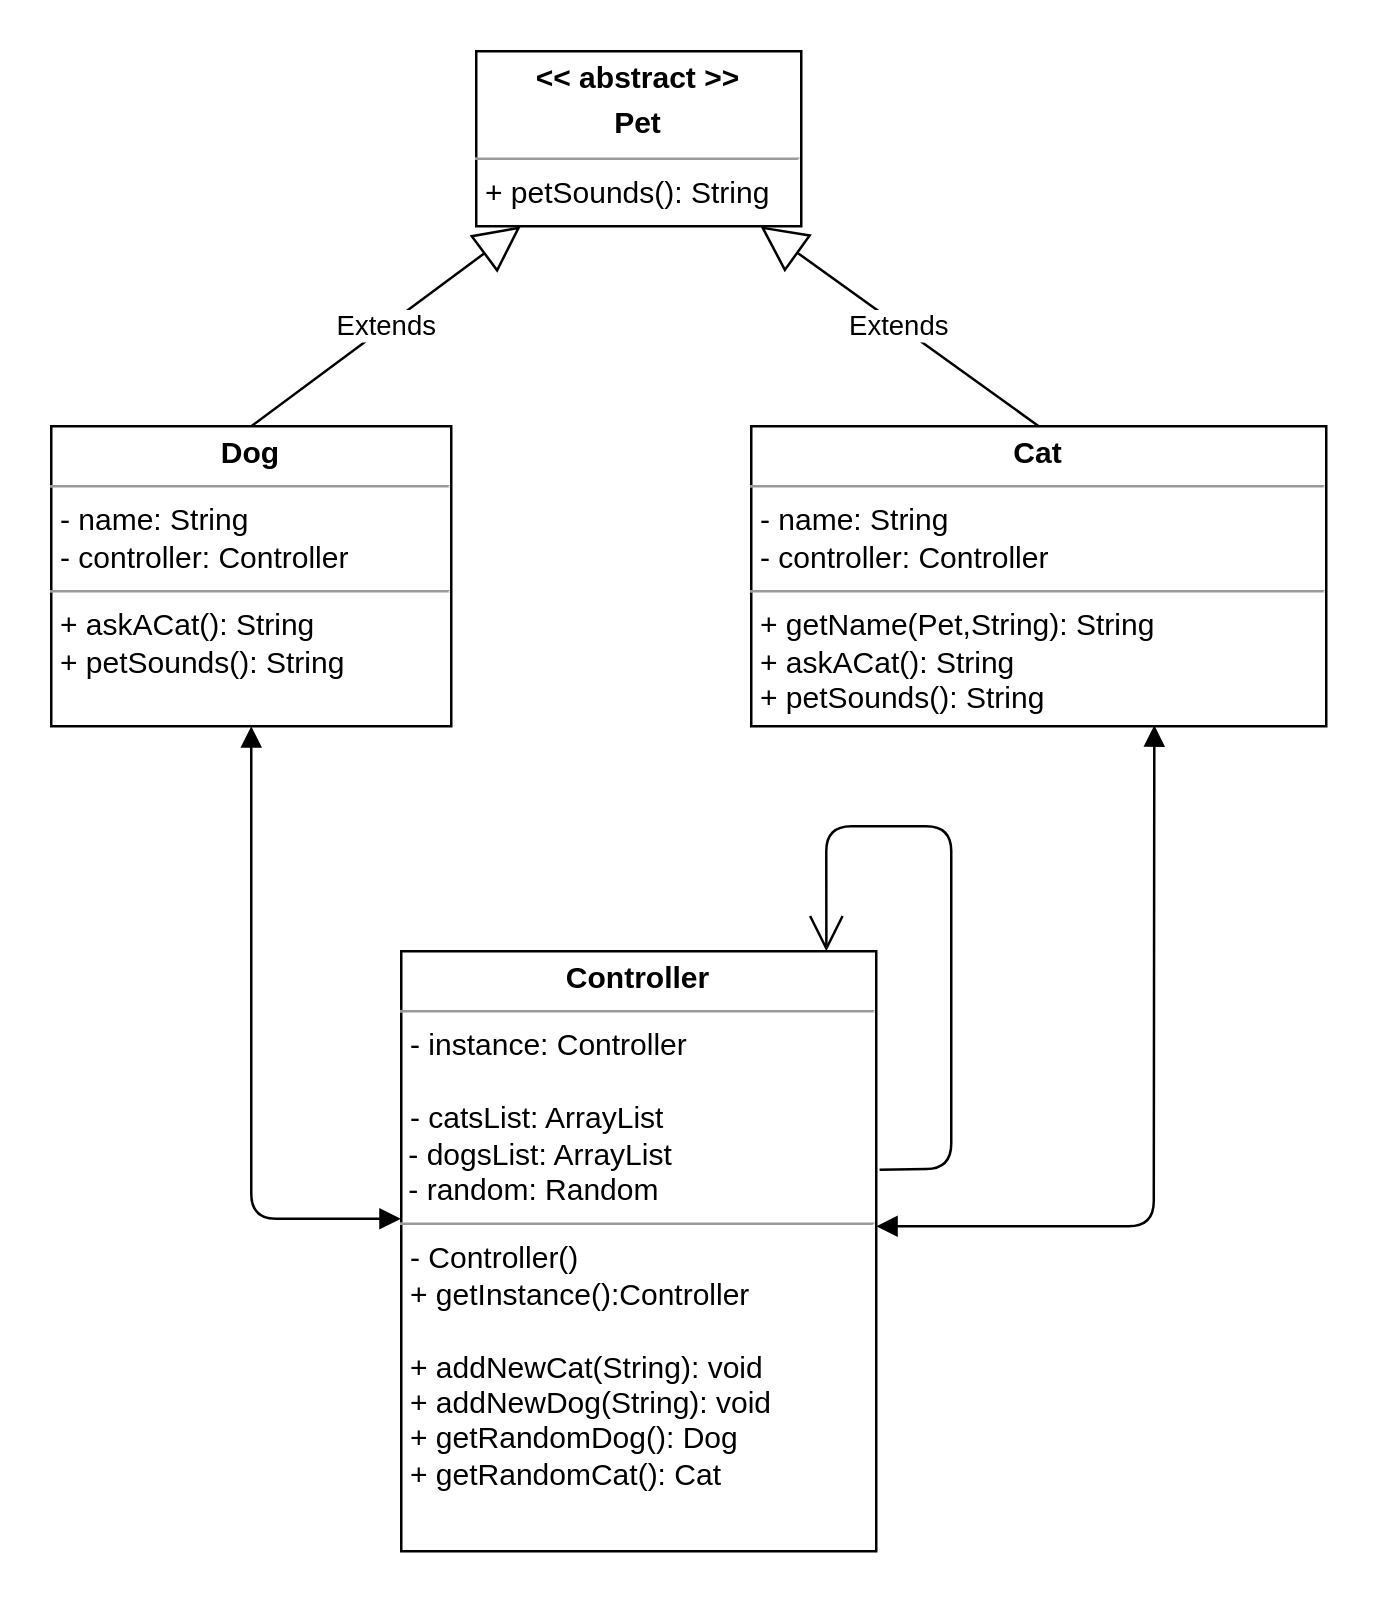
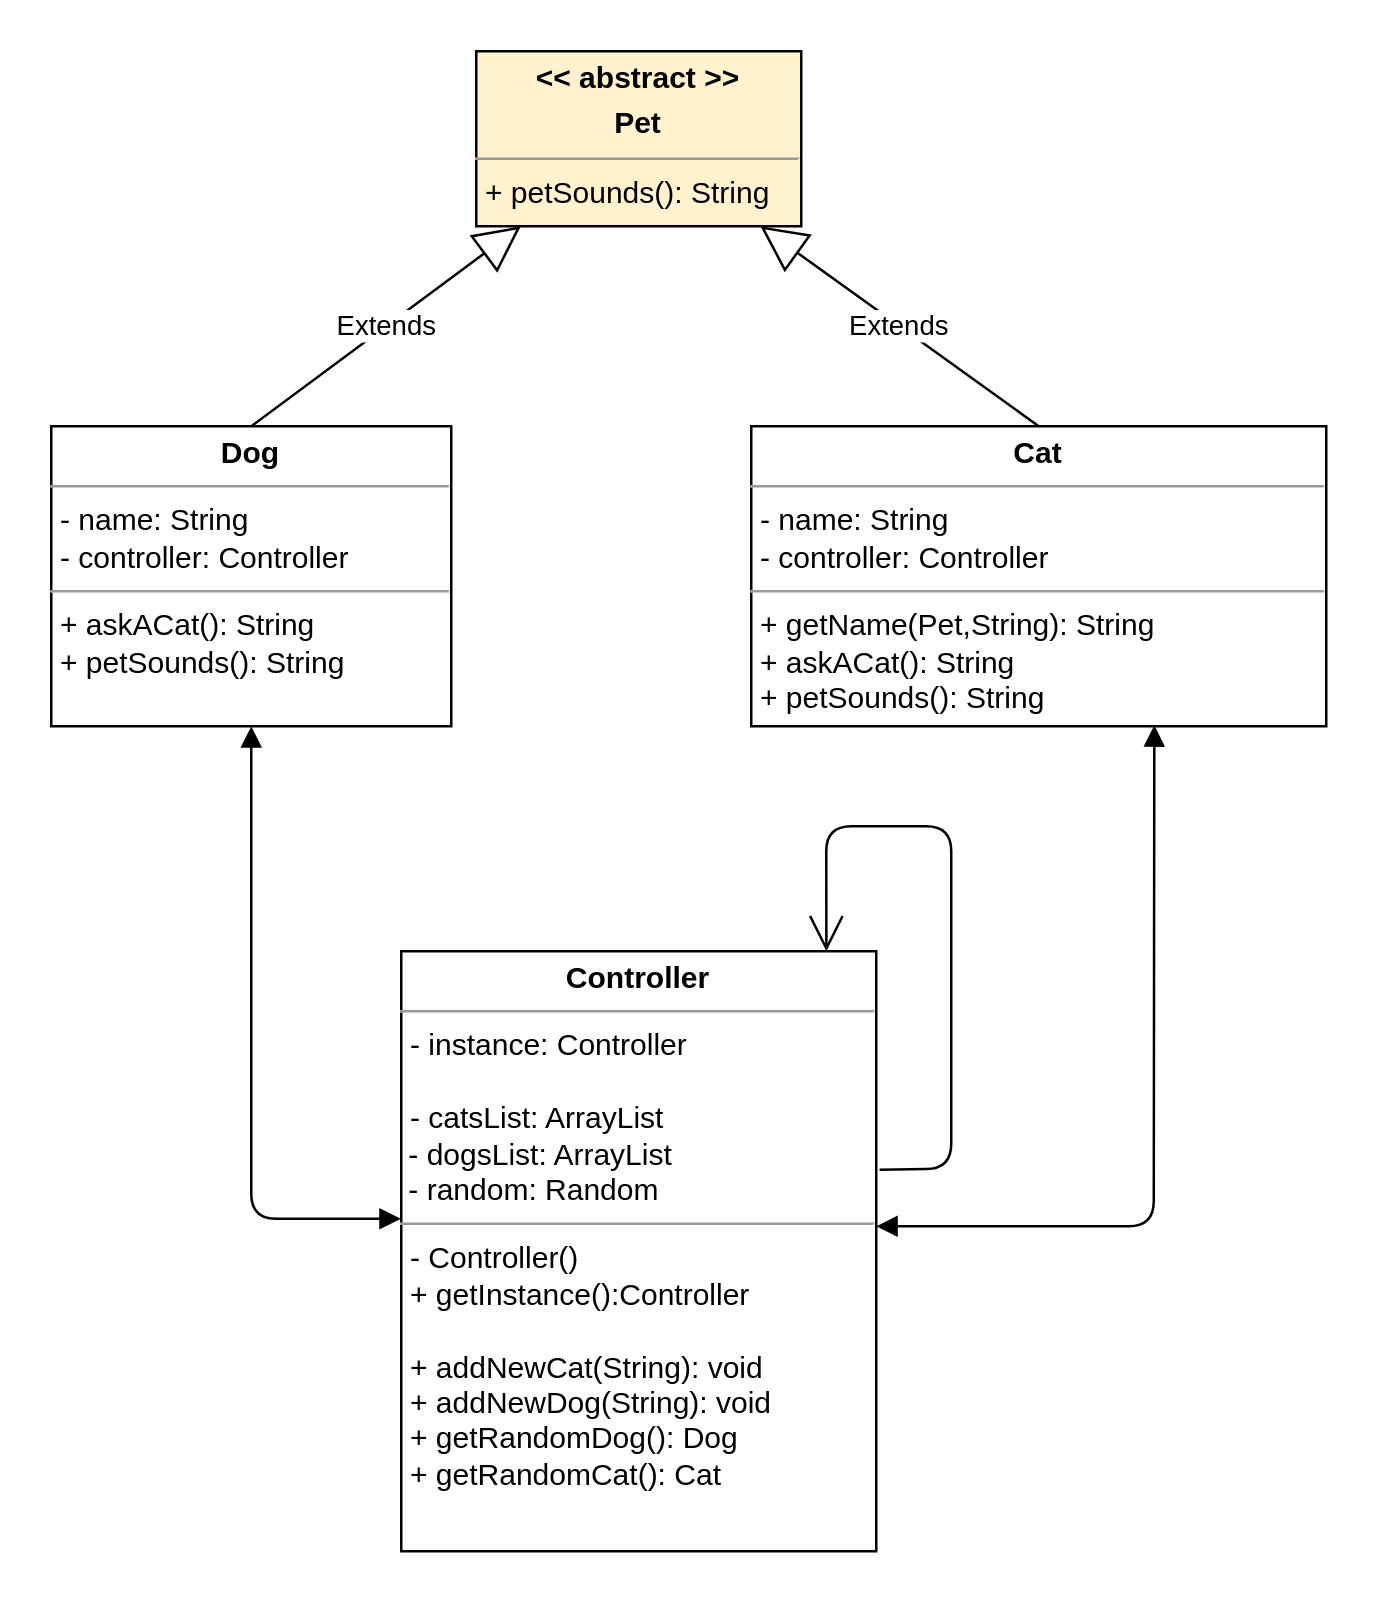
node "<< abstract >> Pet + petSounds(): String": fillcolor #ffffff -> #fff2cc
